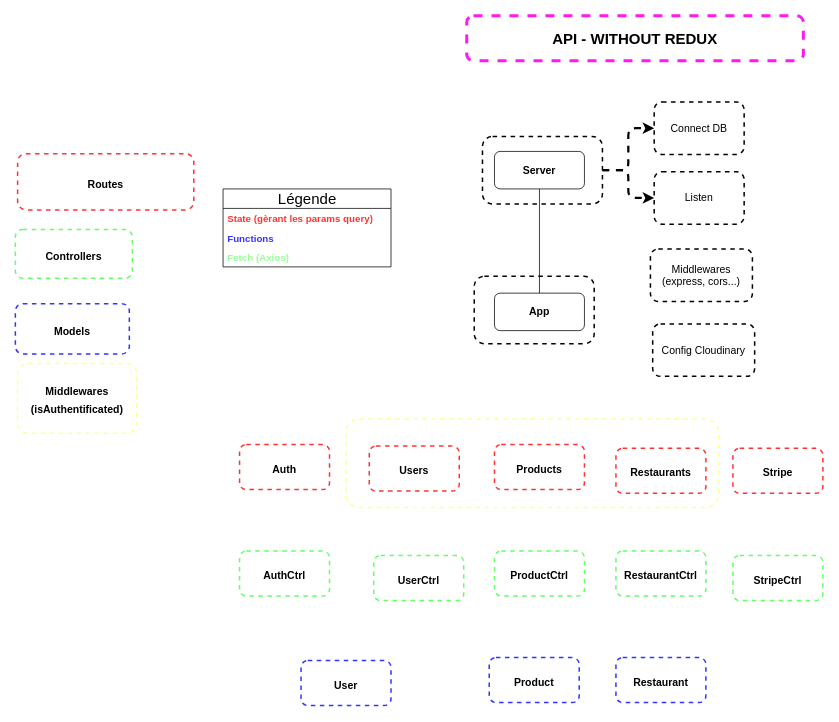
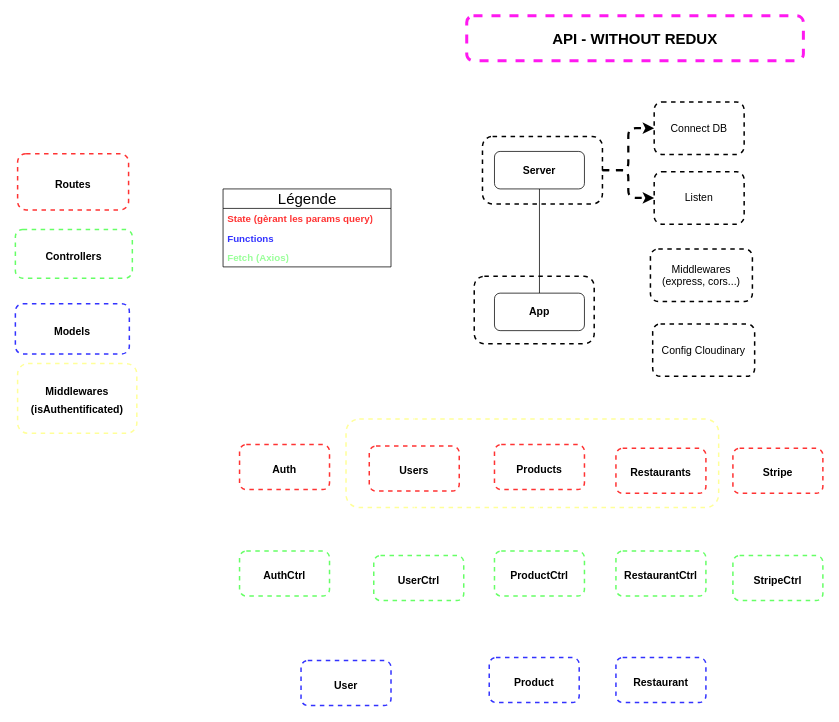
node "Routes": size 176x56 -> 111x56
